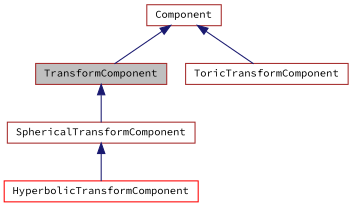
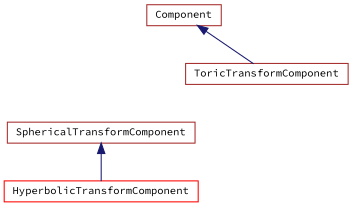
node "TransformComponent": removed
